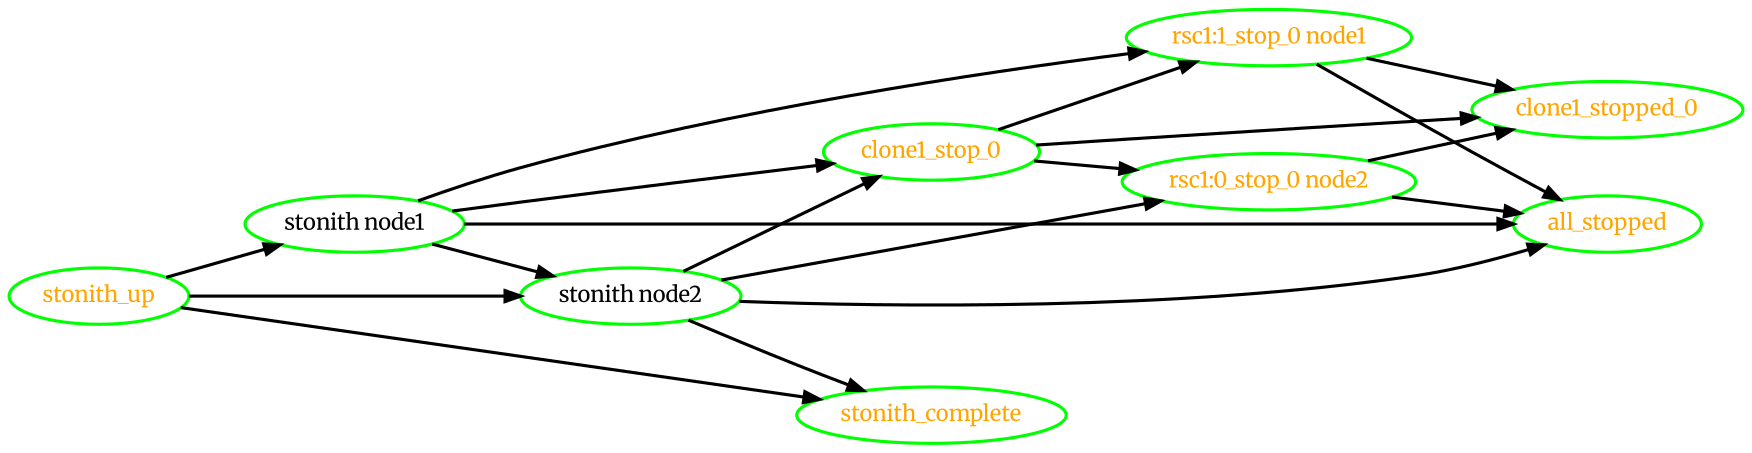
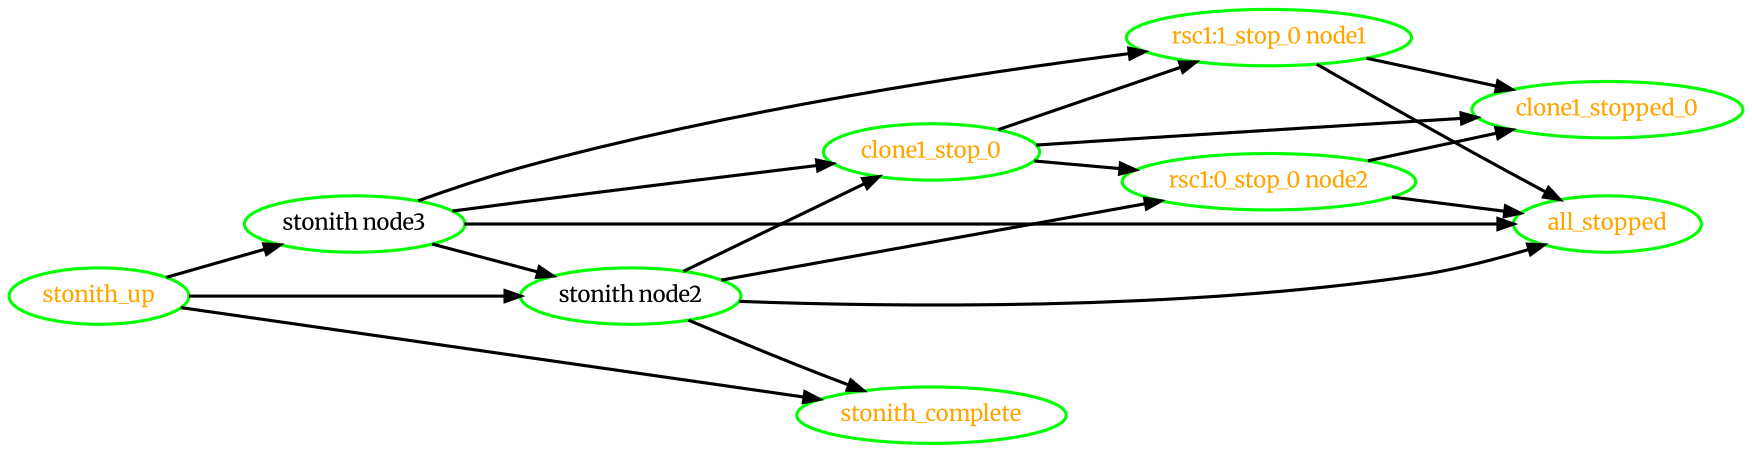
node "stonith node1": label "stonith node1" -> "stonith node3"
